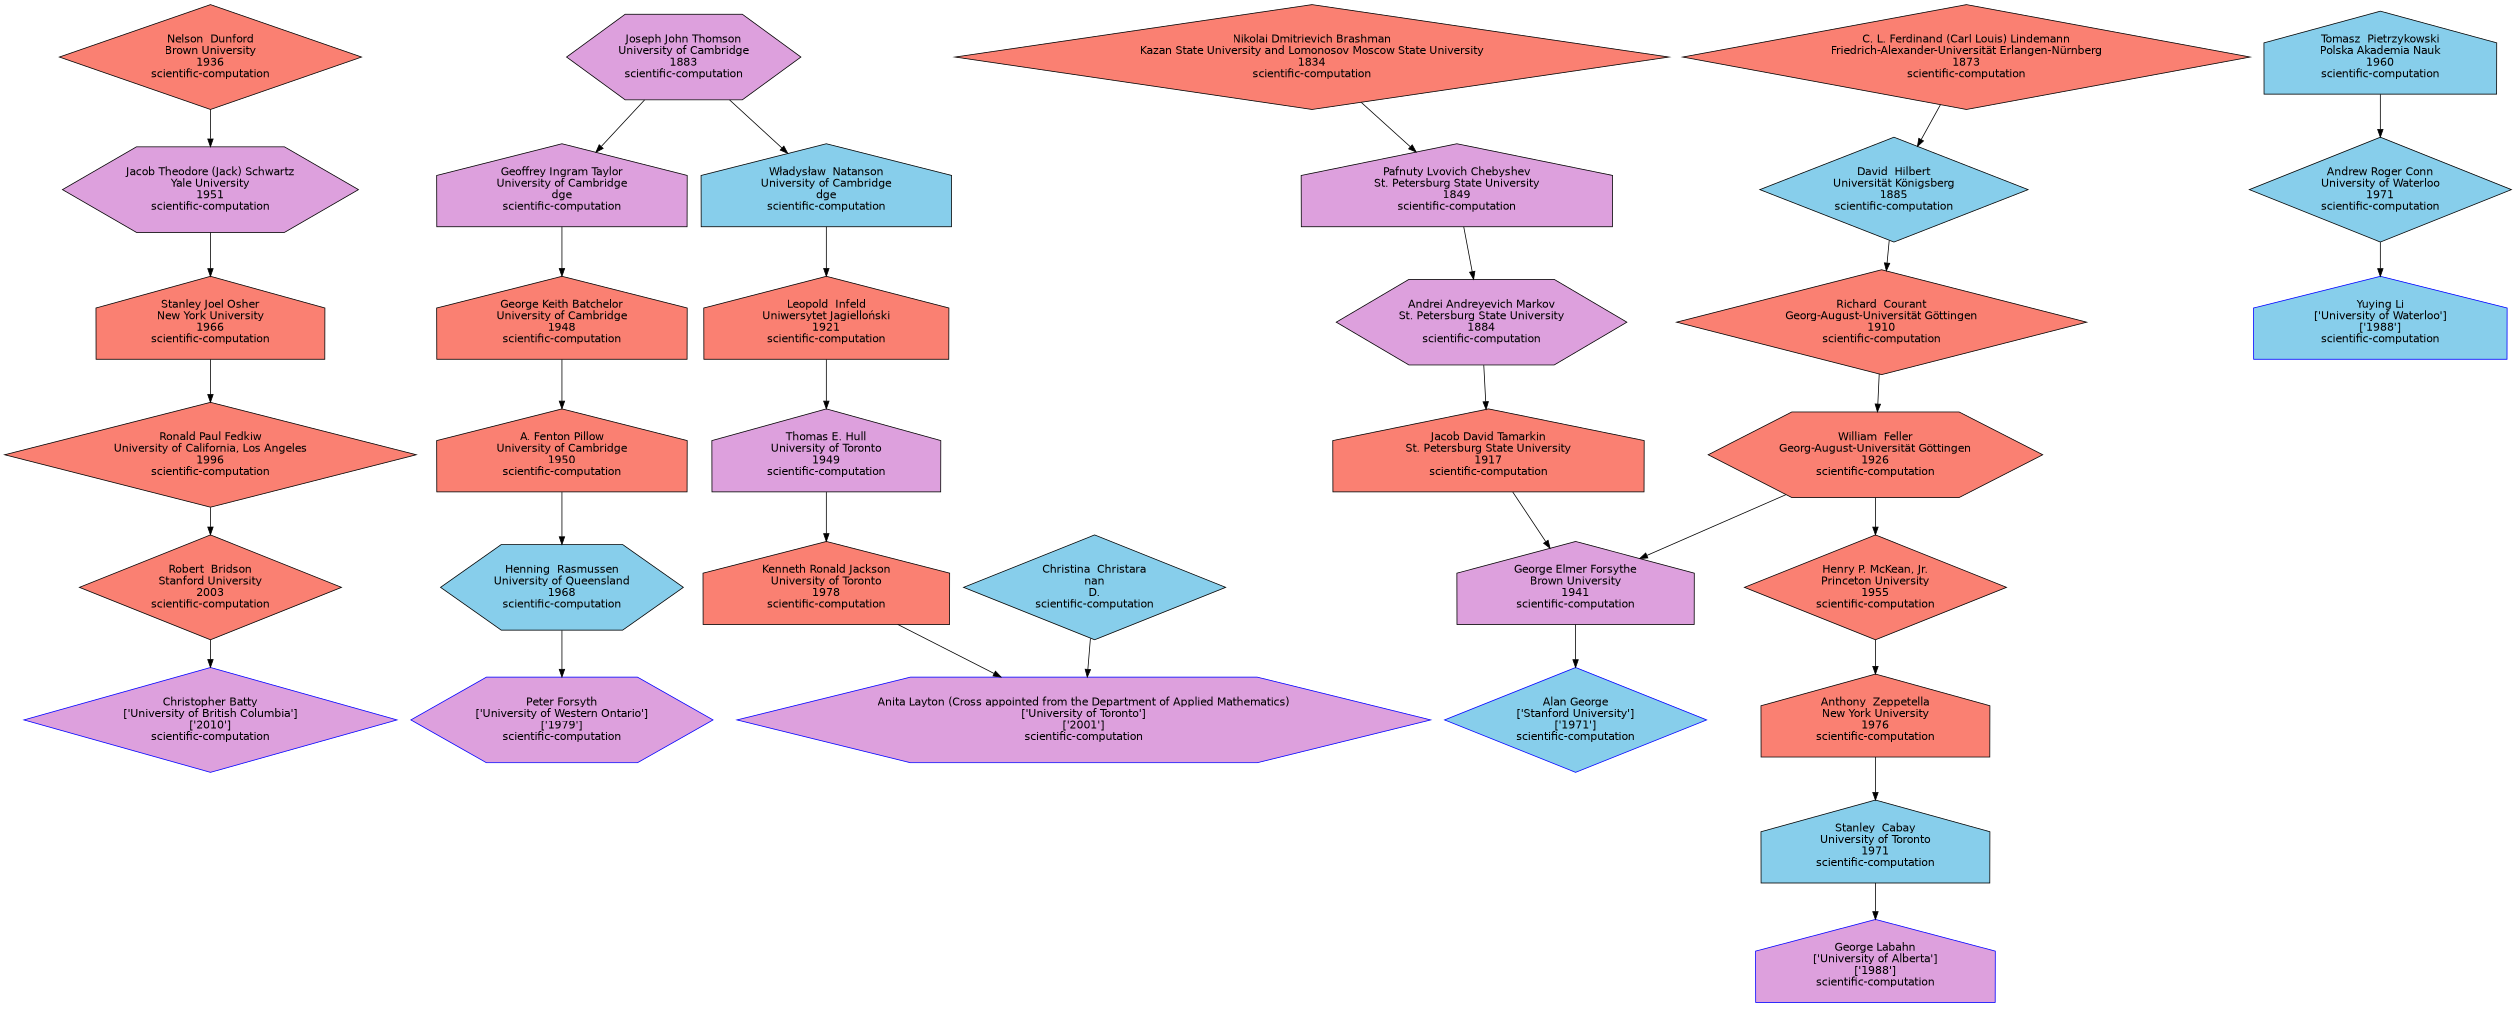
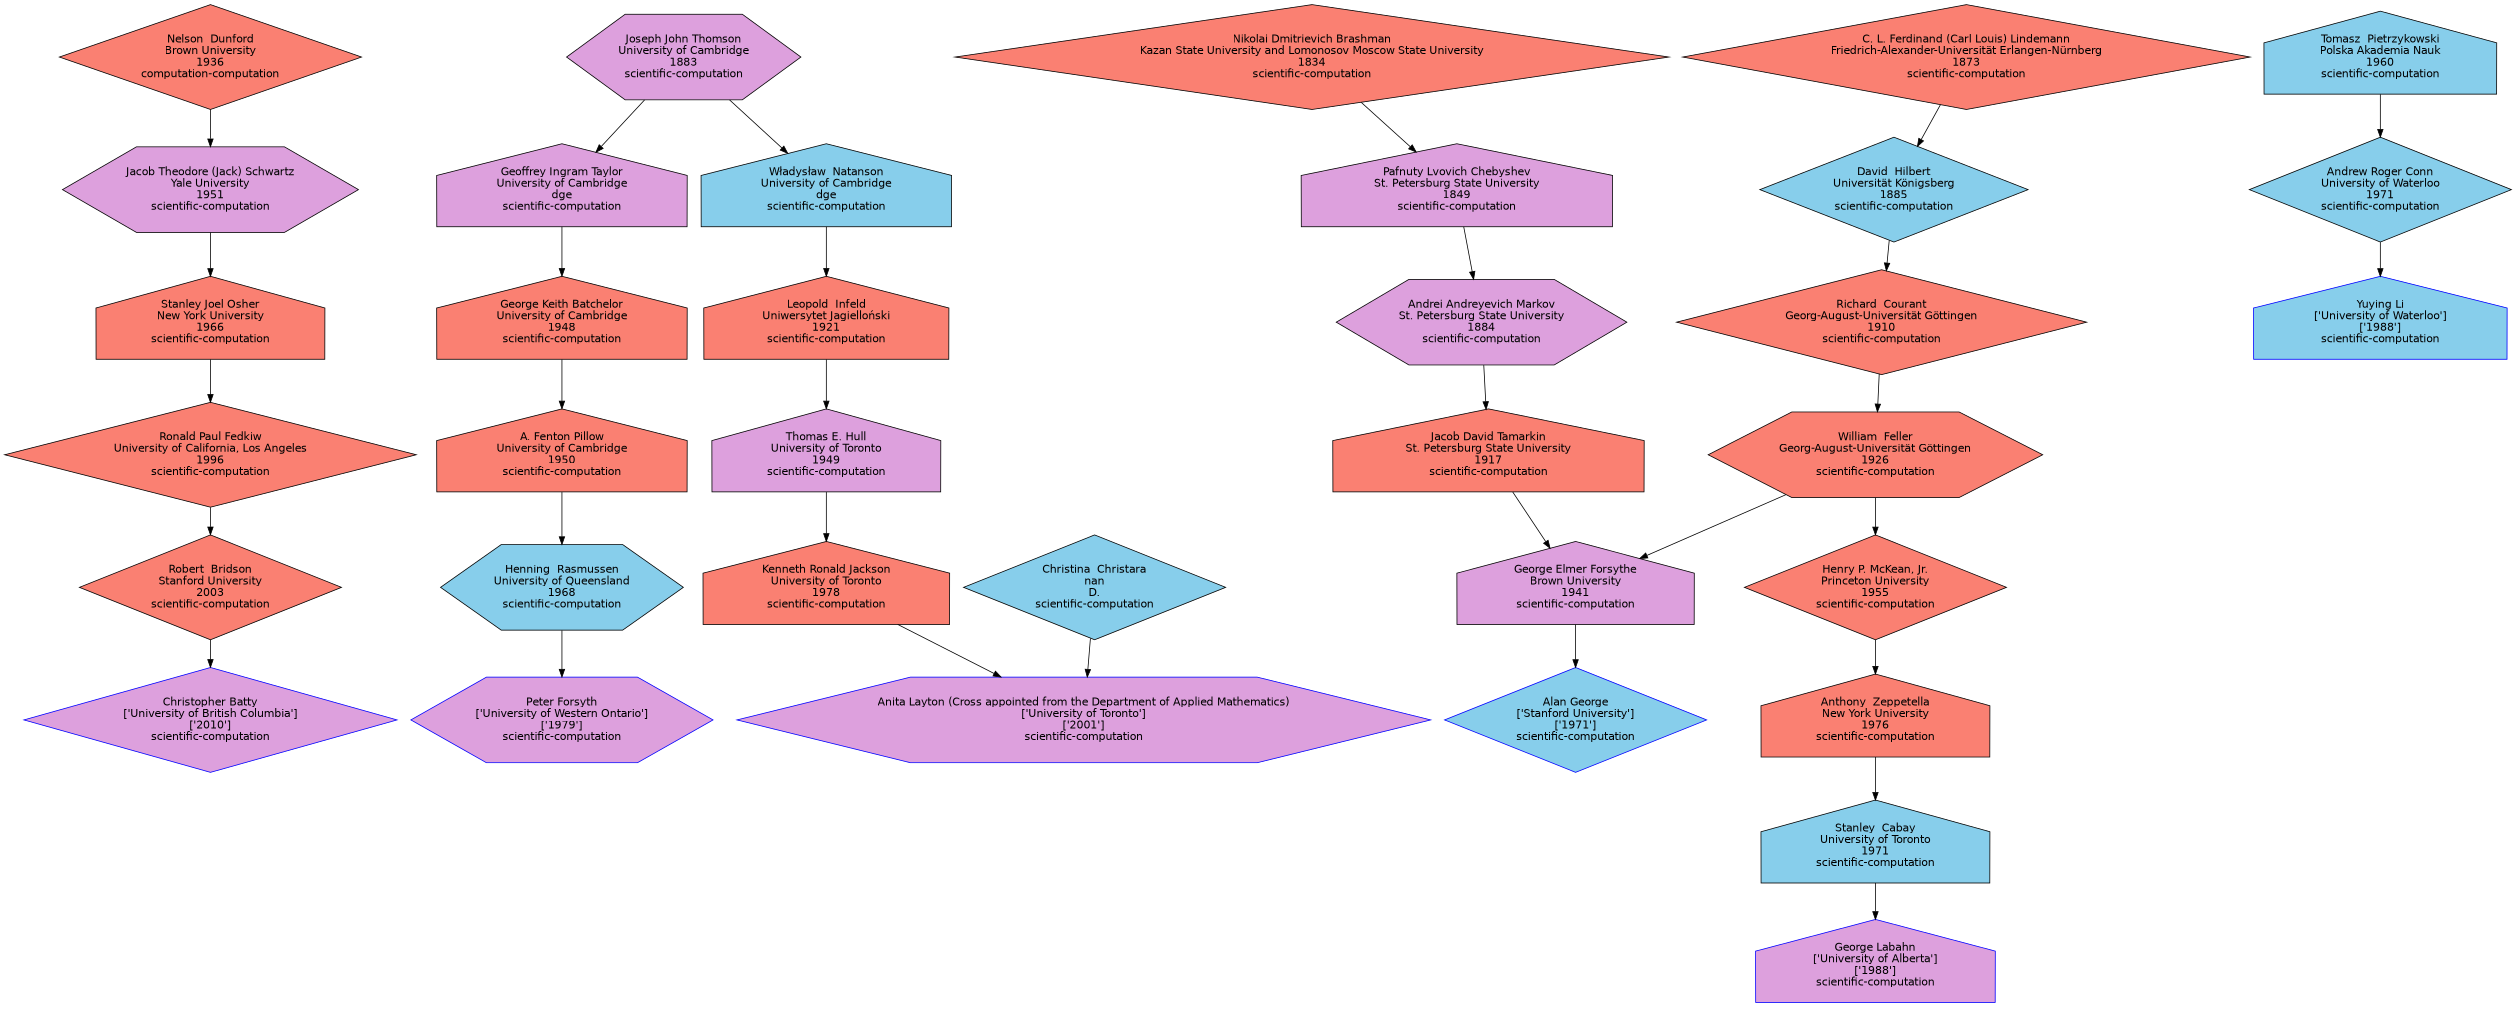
node "Nelson  Dunford Brown University 1936 scientific-computation": label "Nelson  Dunford Brown University 1936 scientific-computation" -> "Nelson  Dunford Brown University 1936 computation-computation"
